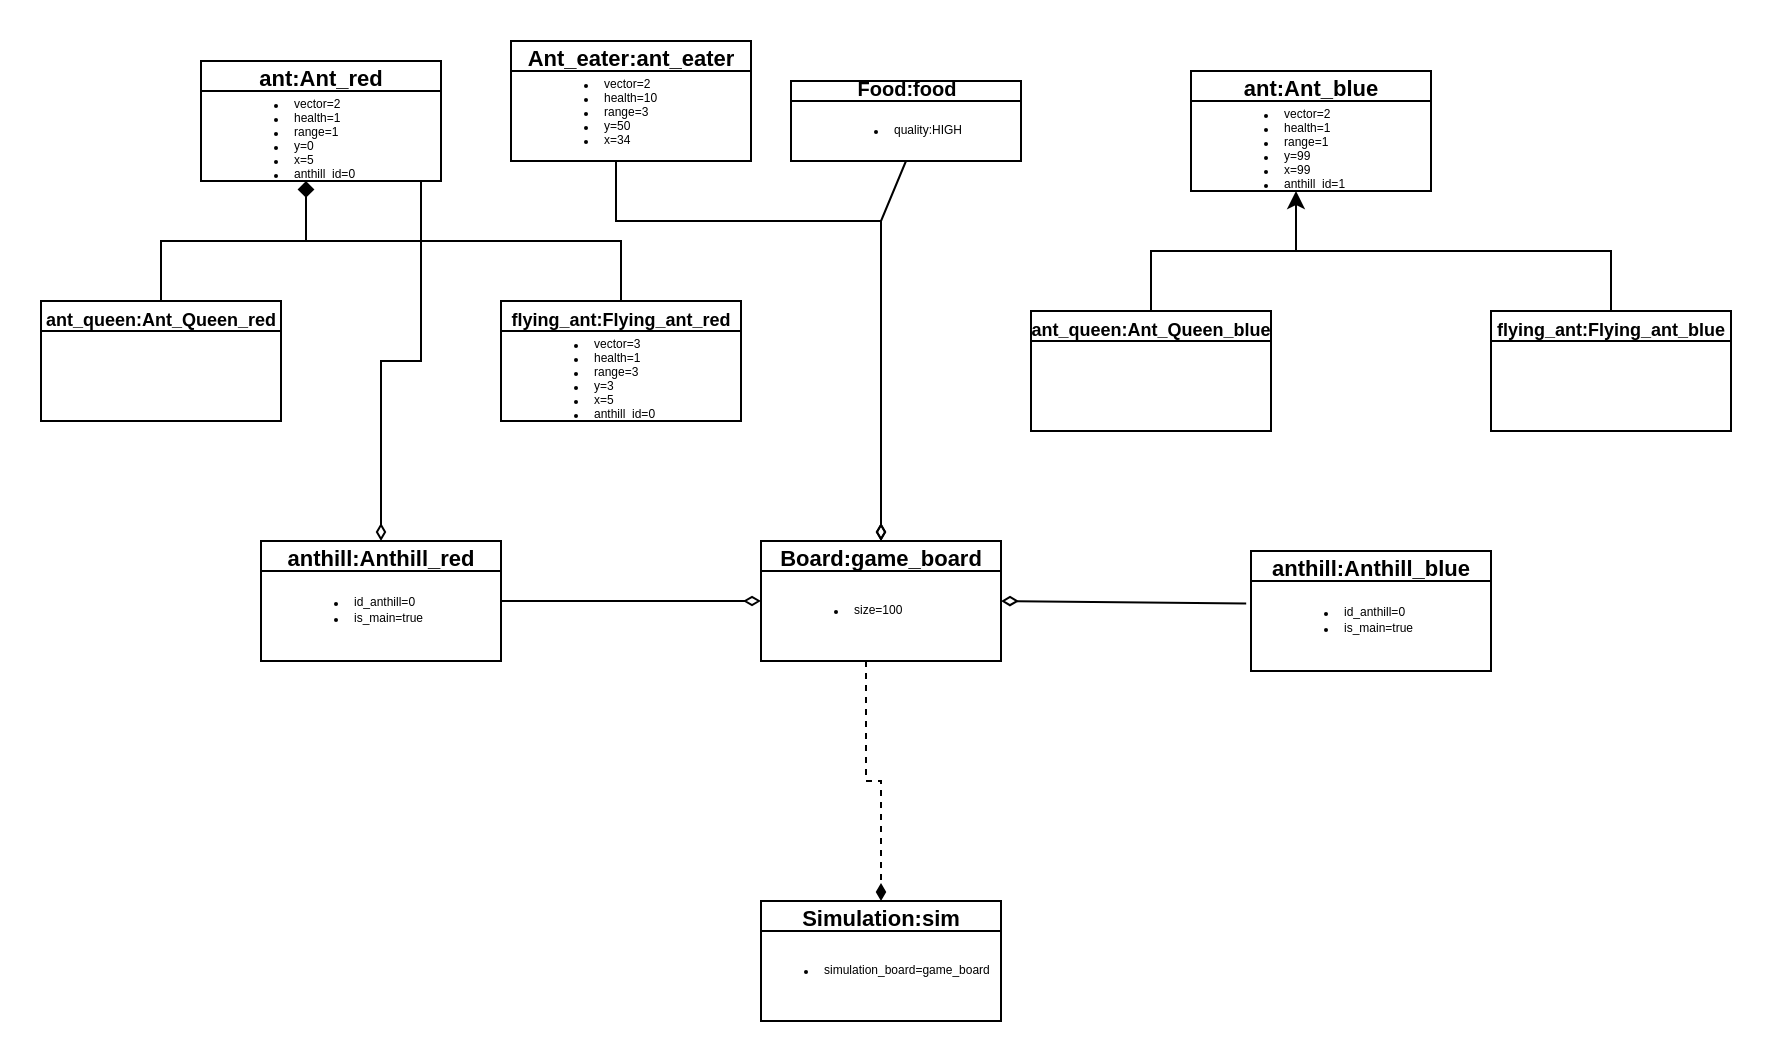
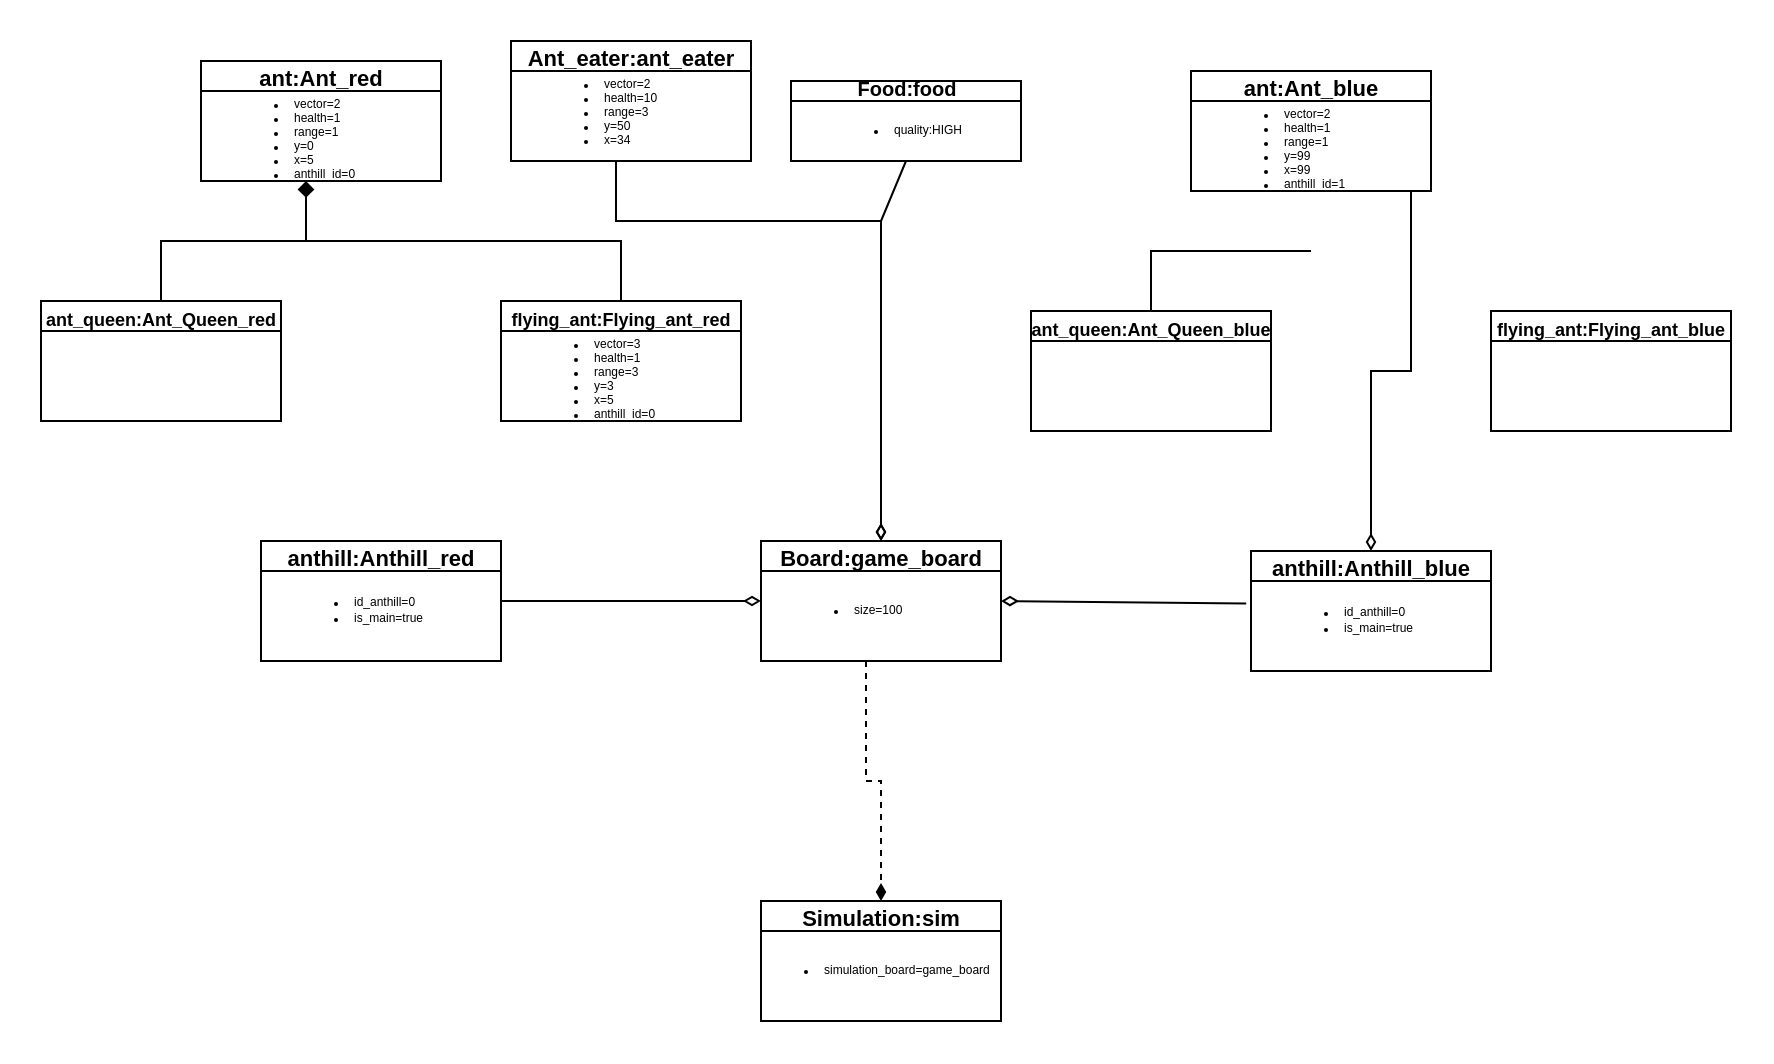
edge "flying_ant:Flying_ant_blue" -> "vector=2 health=1 range=1 y=99 x=99 anthill_id=1": removed
edge "vector=2 health=1 range=1 y=0 x=5 anthill_id=0" -> "anthill:Anthill_red": removed
edge "vector=2 health=1 range=1 y=99 x=99 anthill_id=1" -> "anthill:Anthill_blue": added
